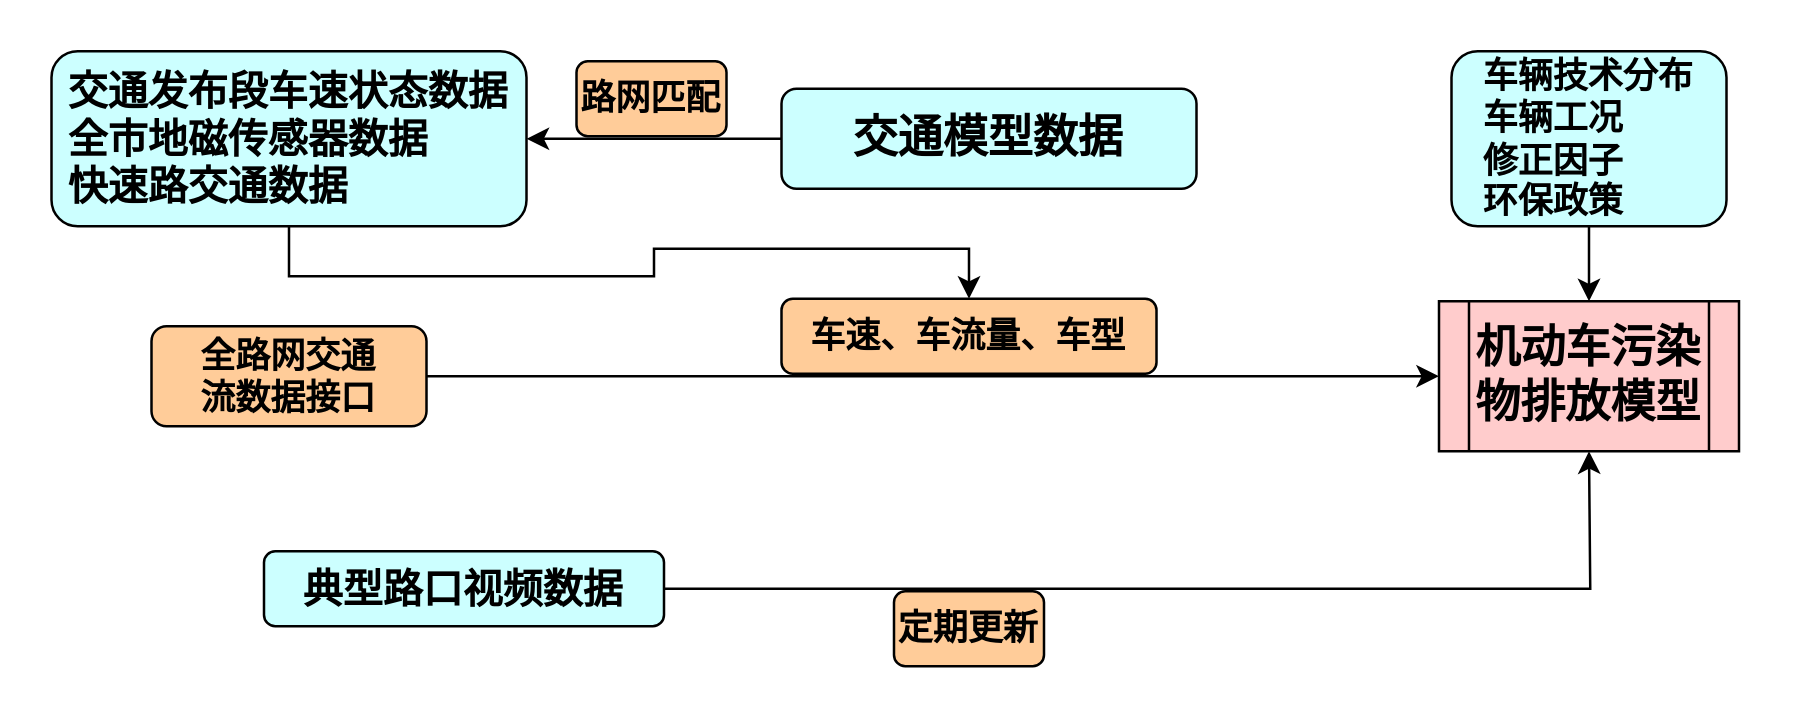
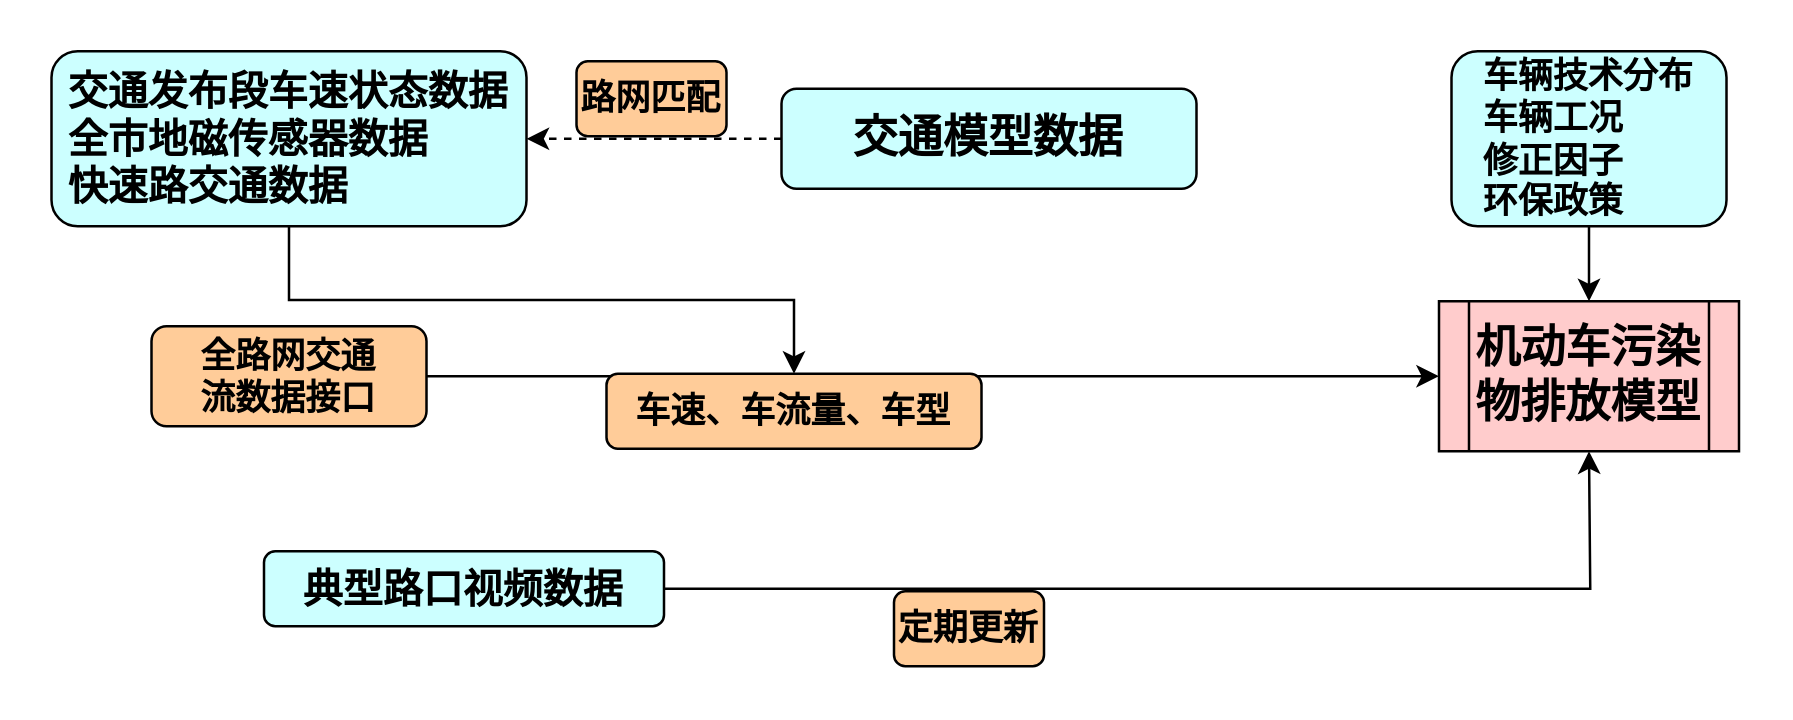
edge "交通模型数据" -> "交通发布段车速状态数据 全市地磁传感器数据 快速路交通数据": style solid -> dashed
node "车速、车流量、车型": moved (969, 336) -> (794, 411)
